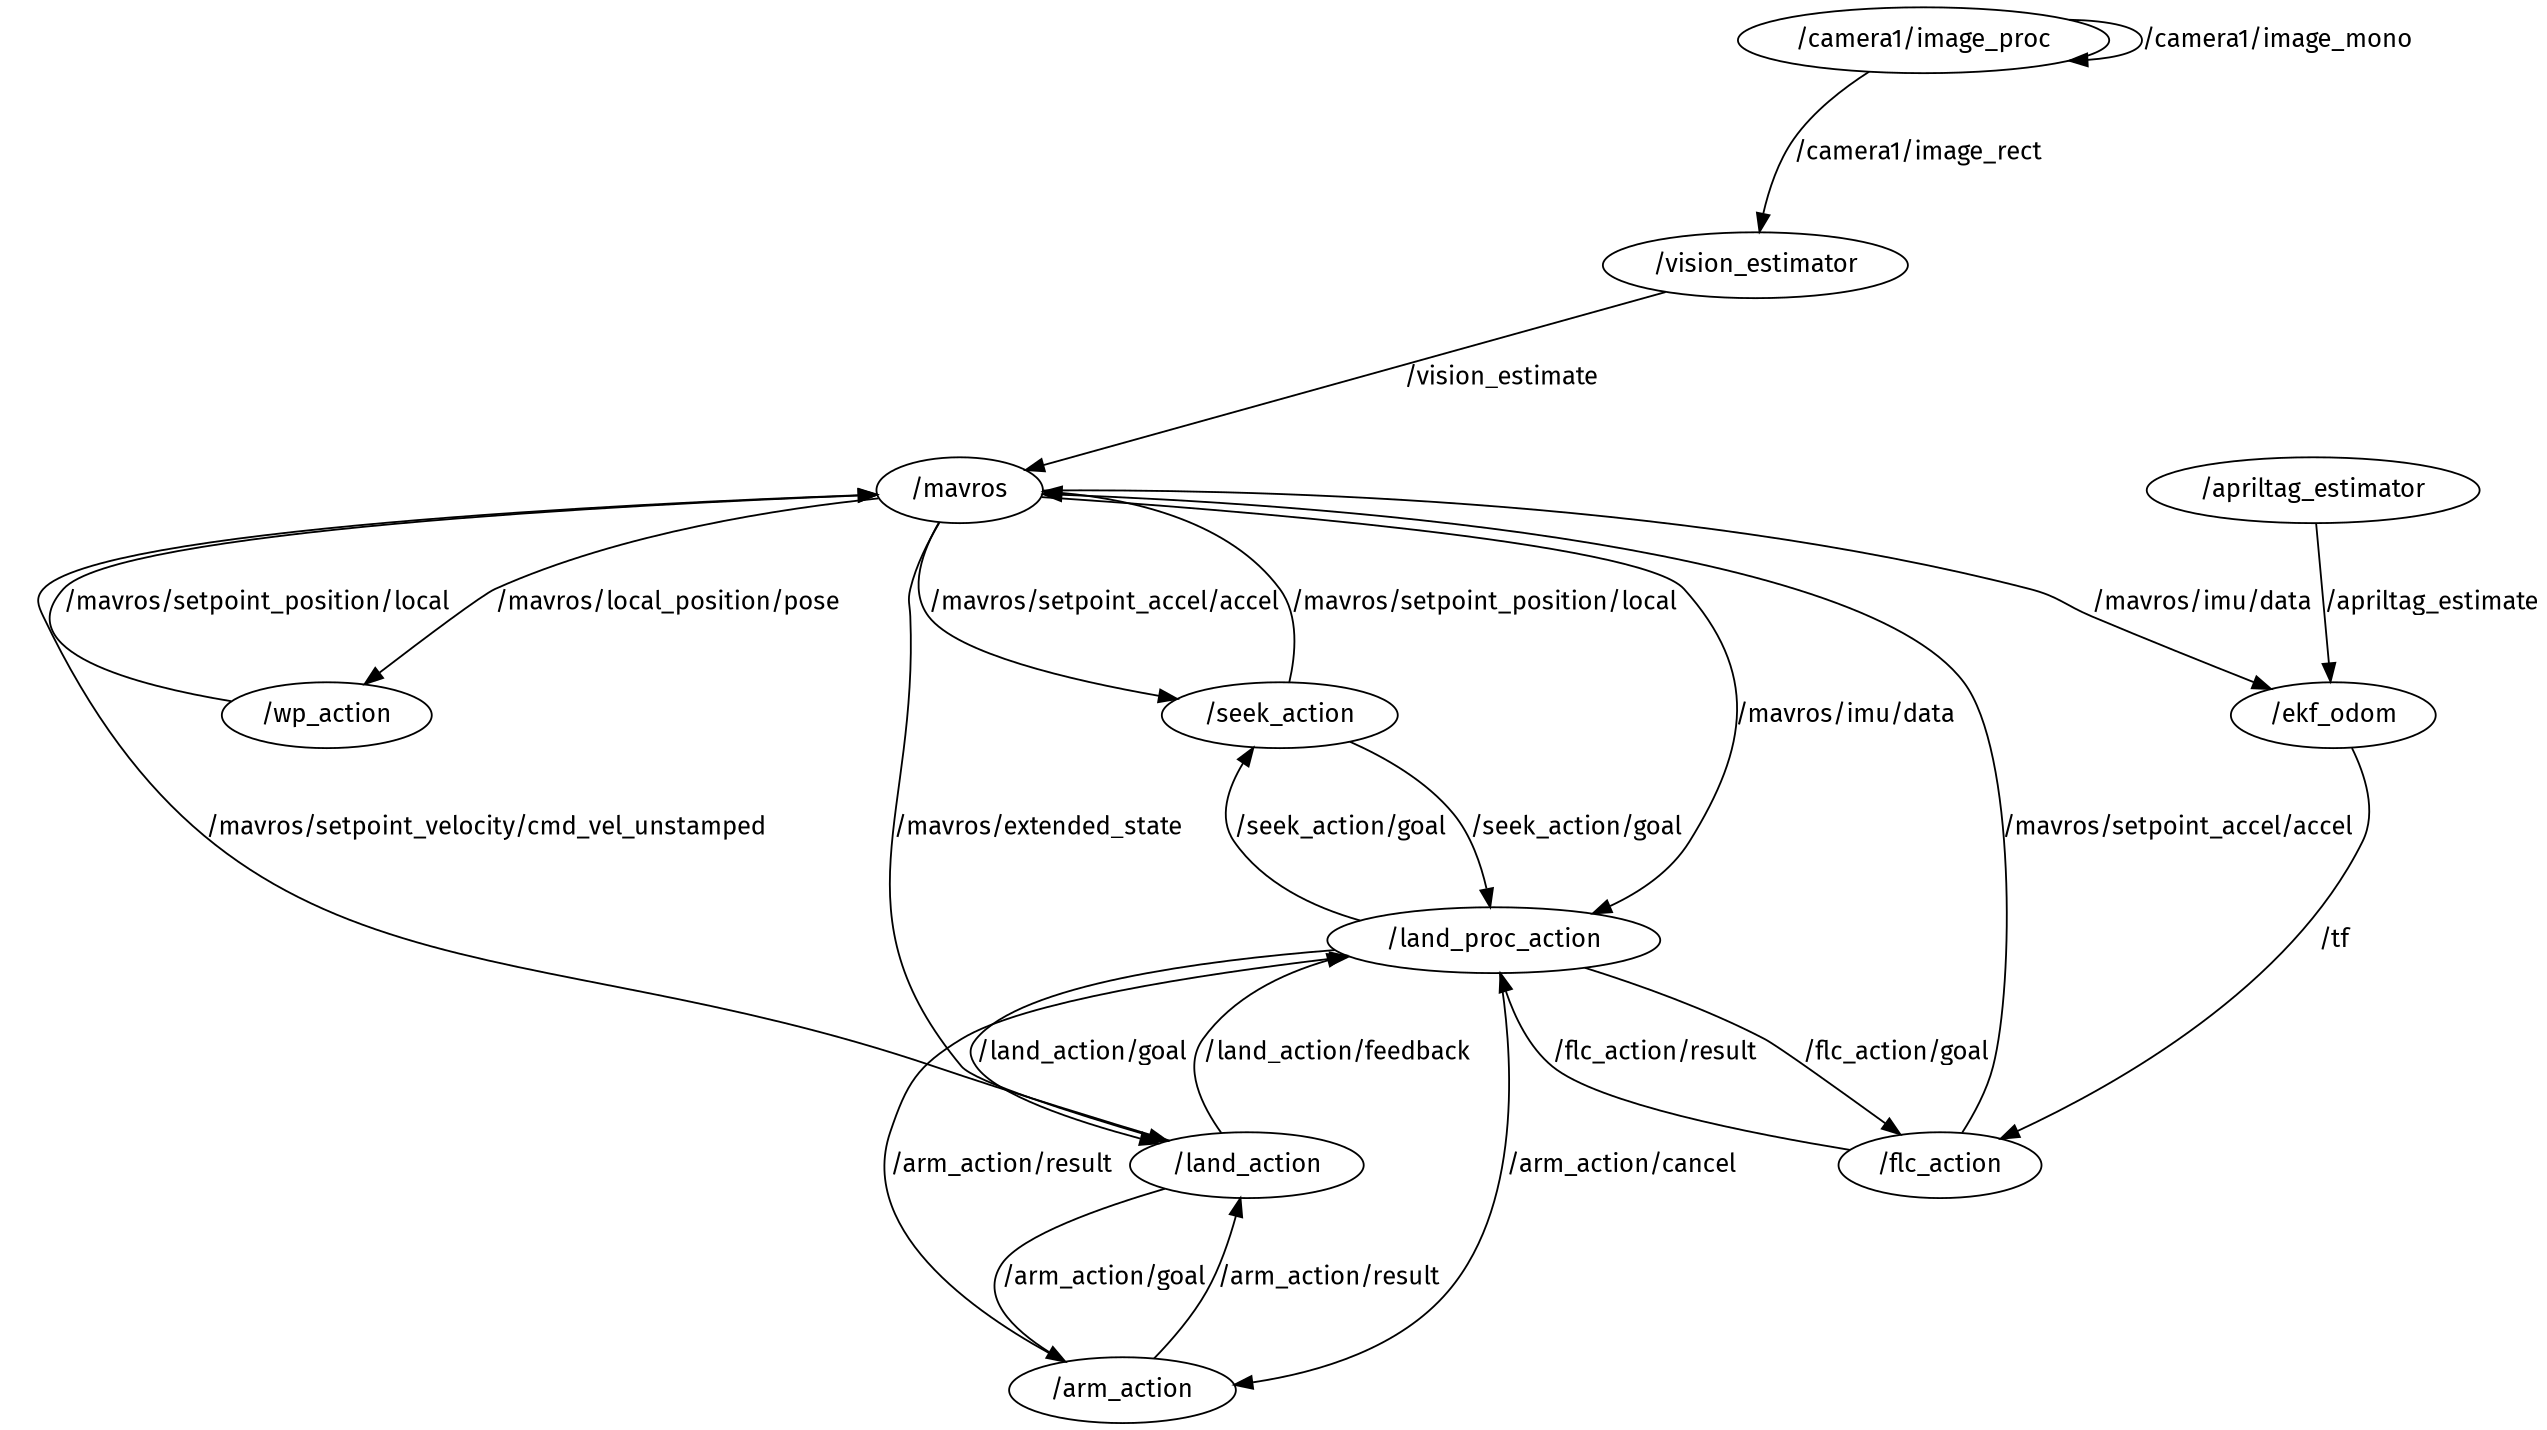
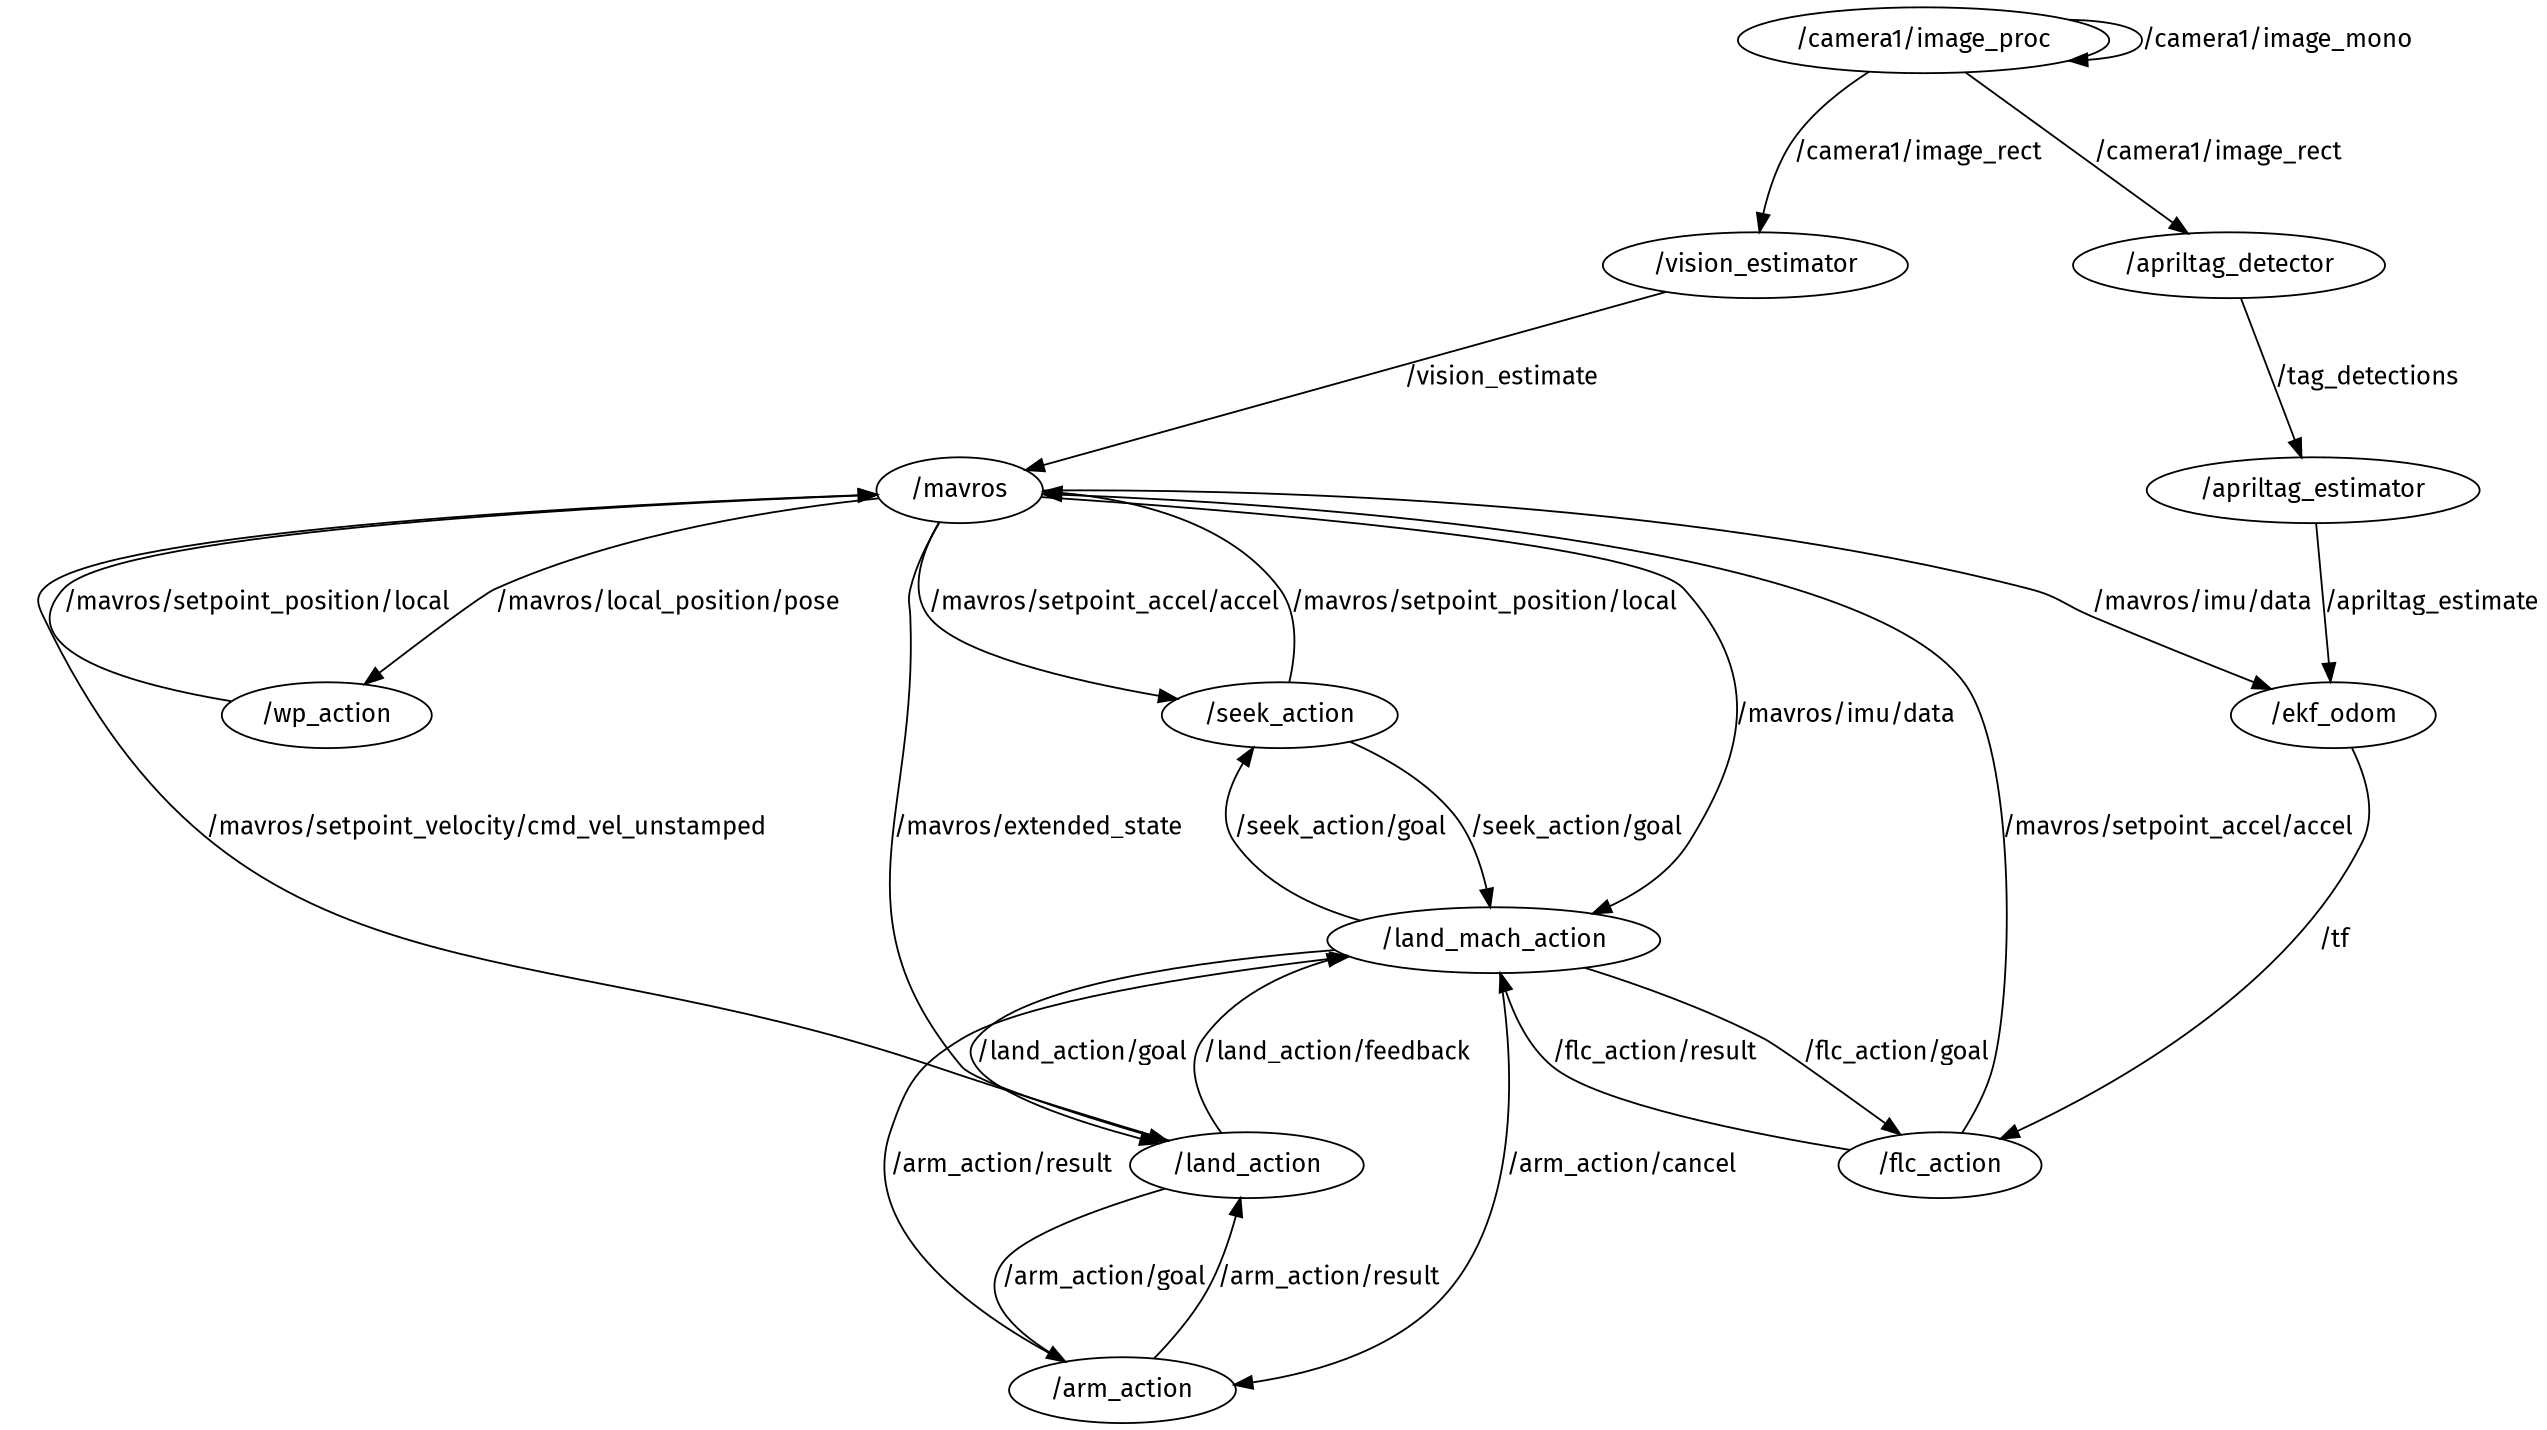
node "/apriltag_detector": added
node "/land_proc_action": label "/land_proc_action" -> "/land_mach_action"
